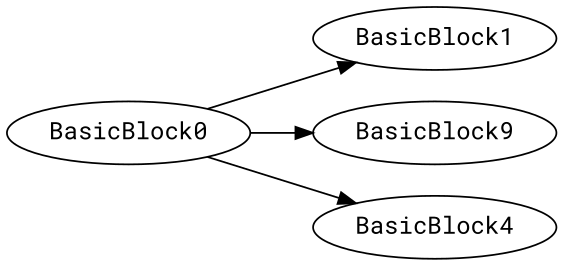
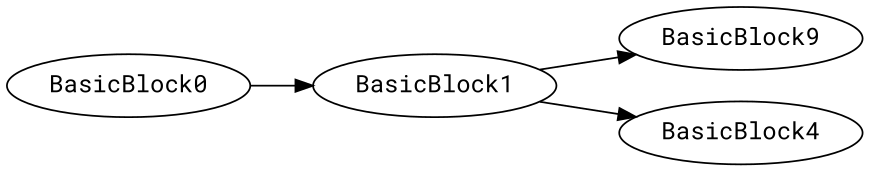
edge "BasicBlock0" -> "BasicBlock9": now "BasicBlock1" -> "BasicBlock9"
edge "BasicBlock0" -> "BasicBlock4": now "BasicBlock1" -> "BasicBlock4"
